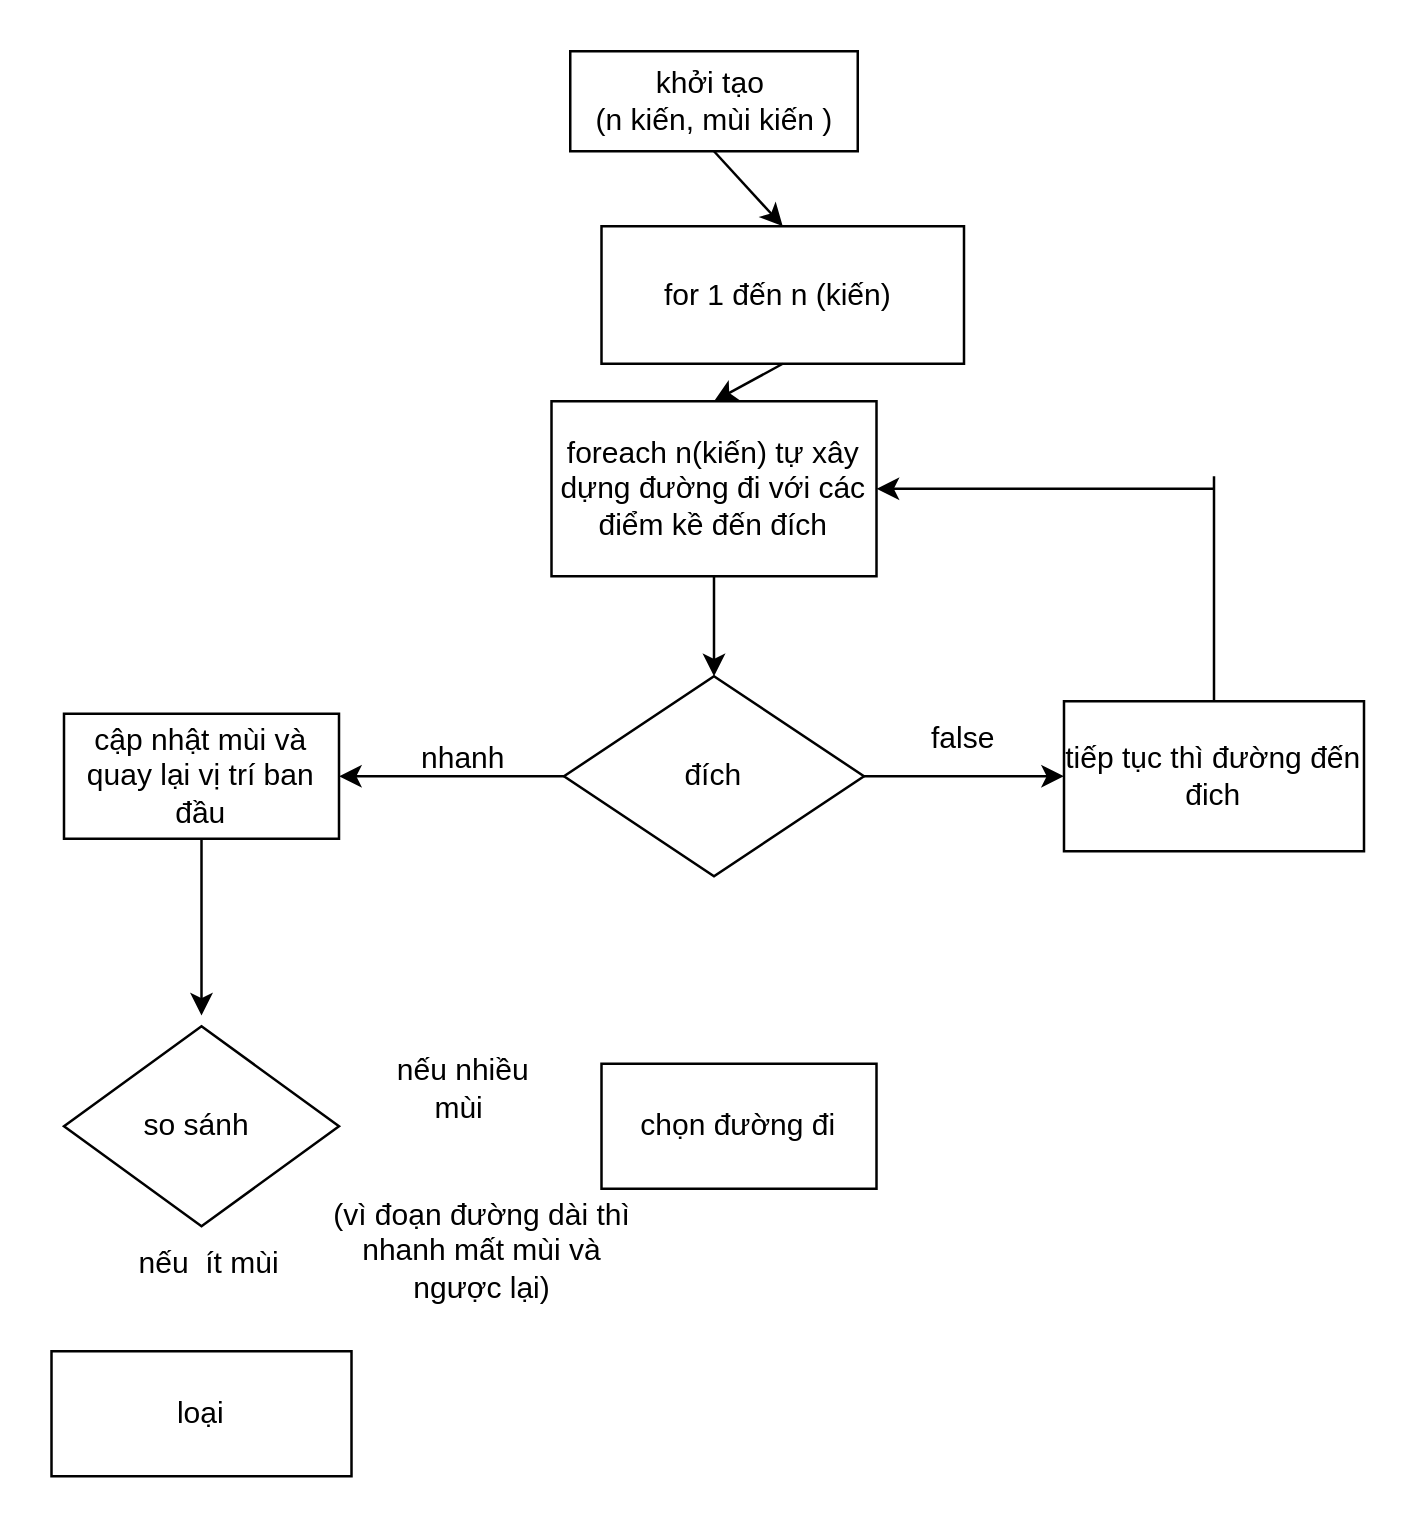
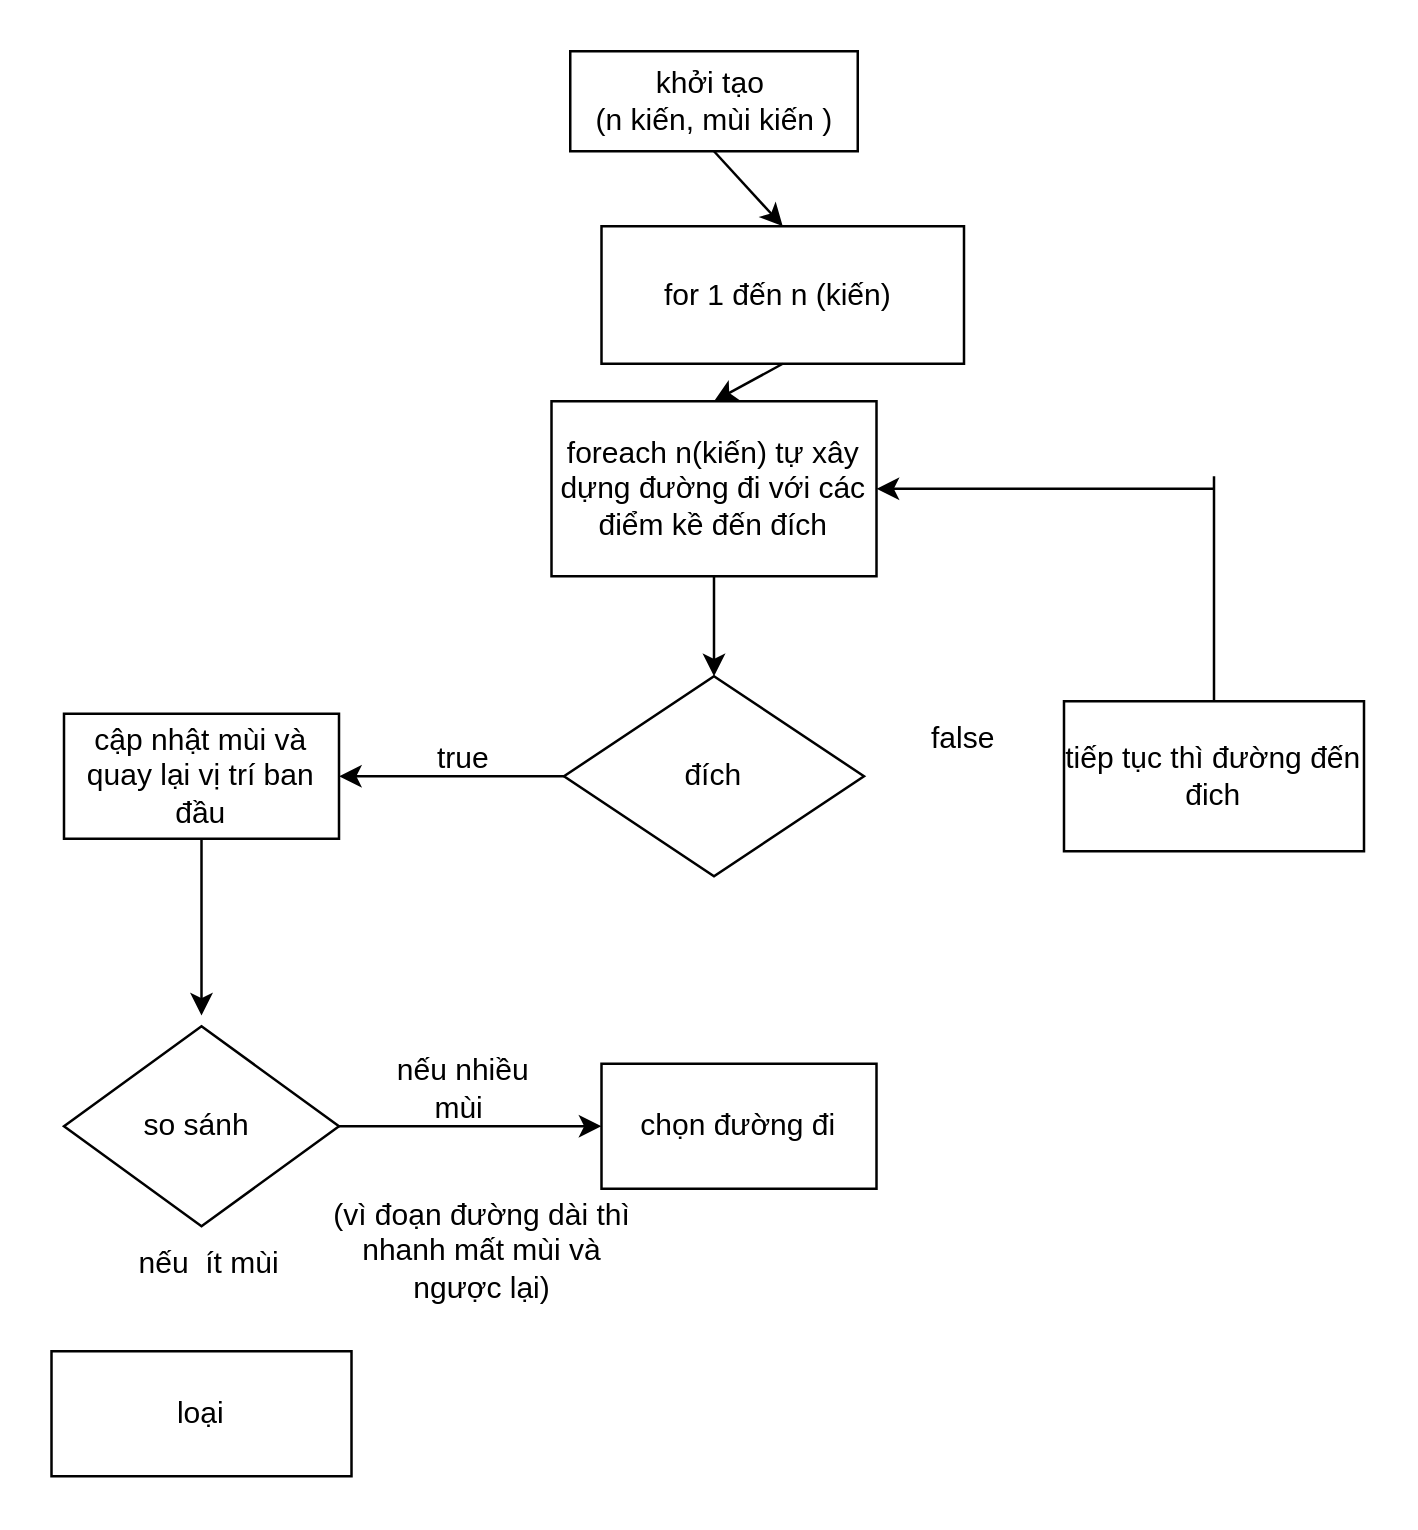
node "nhanh": label "nhanh" -> "true"
edge "đích" -> "tiếp tục thì đường đến đich": removed
edge "so sánh" -> "chọn đường đi": added
